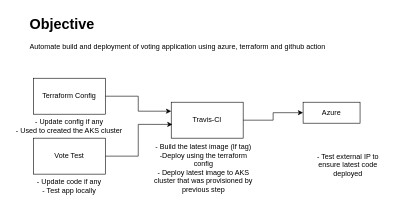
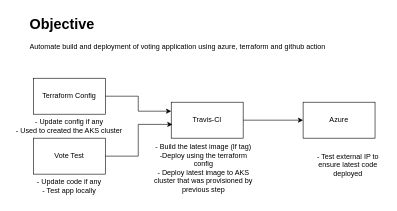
node "Azure": size 57x21 -> 72x36
